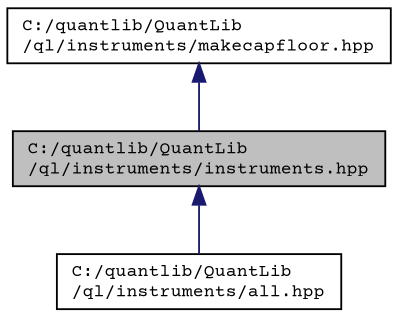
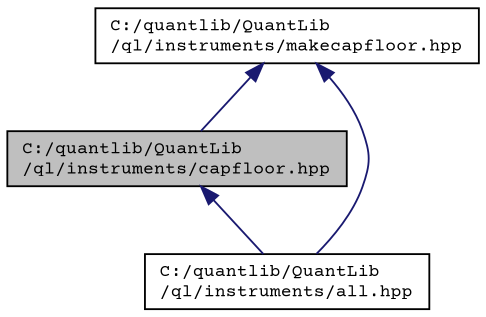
node "C:/quantlib/QuantLib /ql/instruments/instruments.hpp": label "C:/quantlib/QuantLib /ql/instruments/instruments.hpp" -> "C:/quantlib/QuantLib /ql/instruments/capfloor.hpp"
edge "C:/quantlib/QuantLib /ql/instruments/all.hpp" -> "C:/quantlib/QuantLib /ql/instruments/makecapfloor.hpp": added
